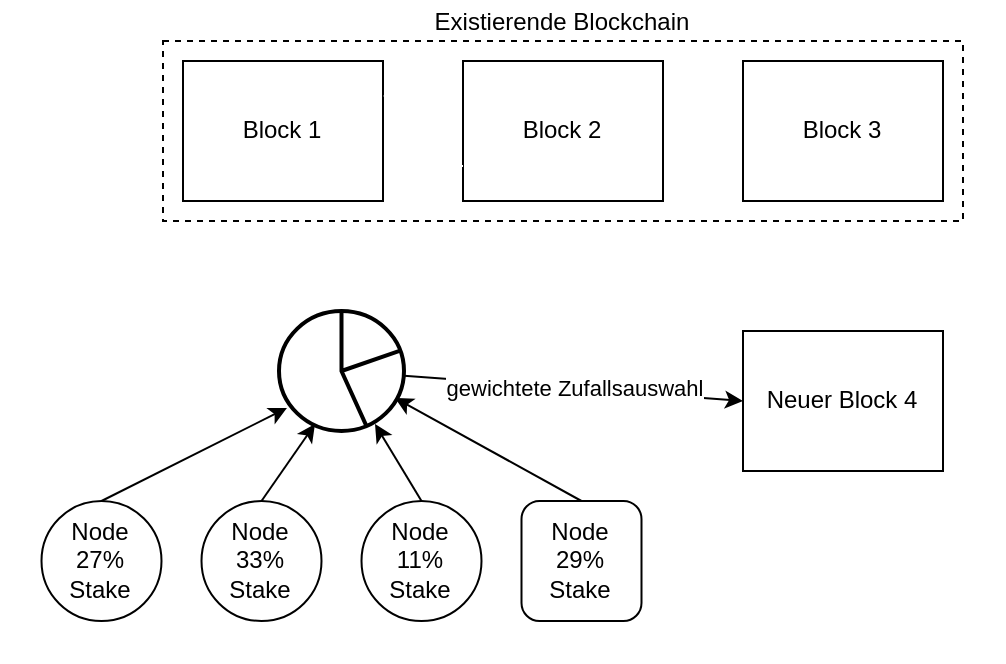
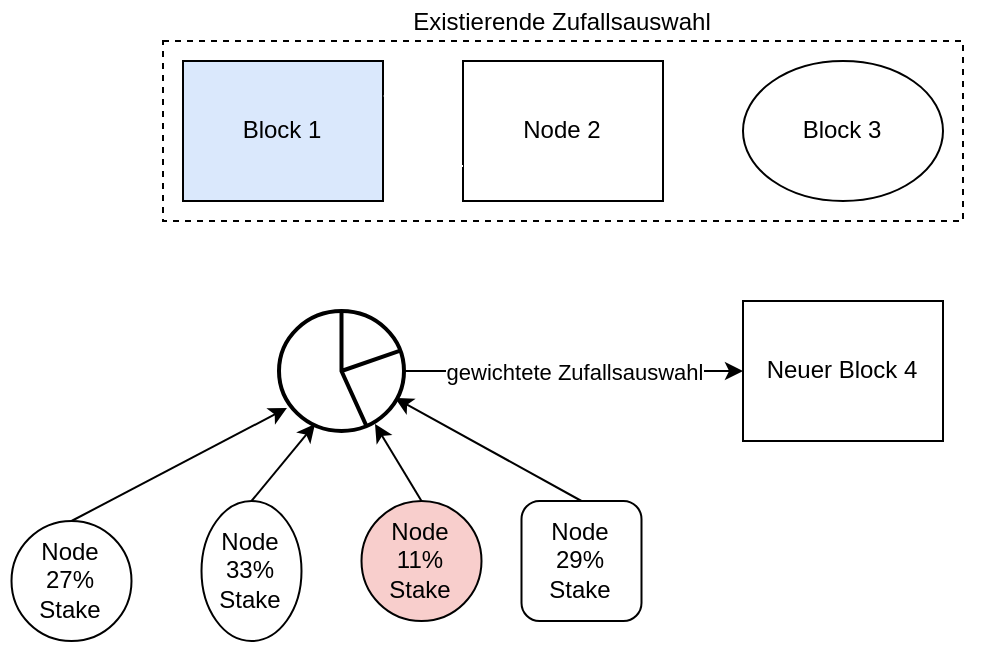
node "Existierende Blockchain": label "Existierende Blockchain" -> "Existierende Zufallsauswahl"
node "Block 1": fillcolor #ffffff -> #dae8fc
node "Block 2": label "Block 2" -> "Node 2"
node "Block 3": shape rectangle -> ellipse
node "Neuer Block 4": moved (843, 401) -> (843, 371)
node "Node 27% Stake": moved (102, 561) -> (72, 581)
node "Node 33% Stake": size 120x120 -> 100x140
node "Node 11% Stake": fillcolor #ffffff -> #f8cecc
